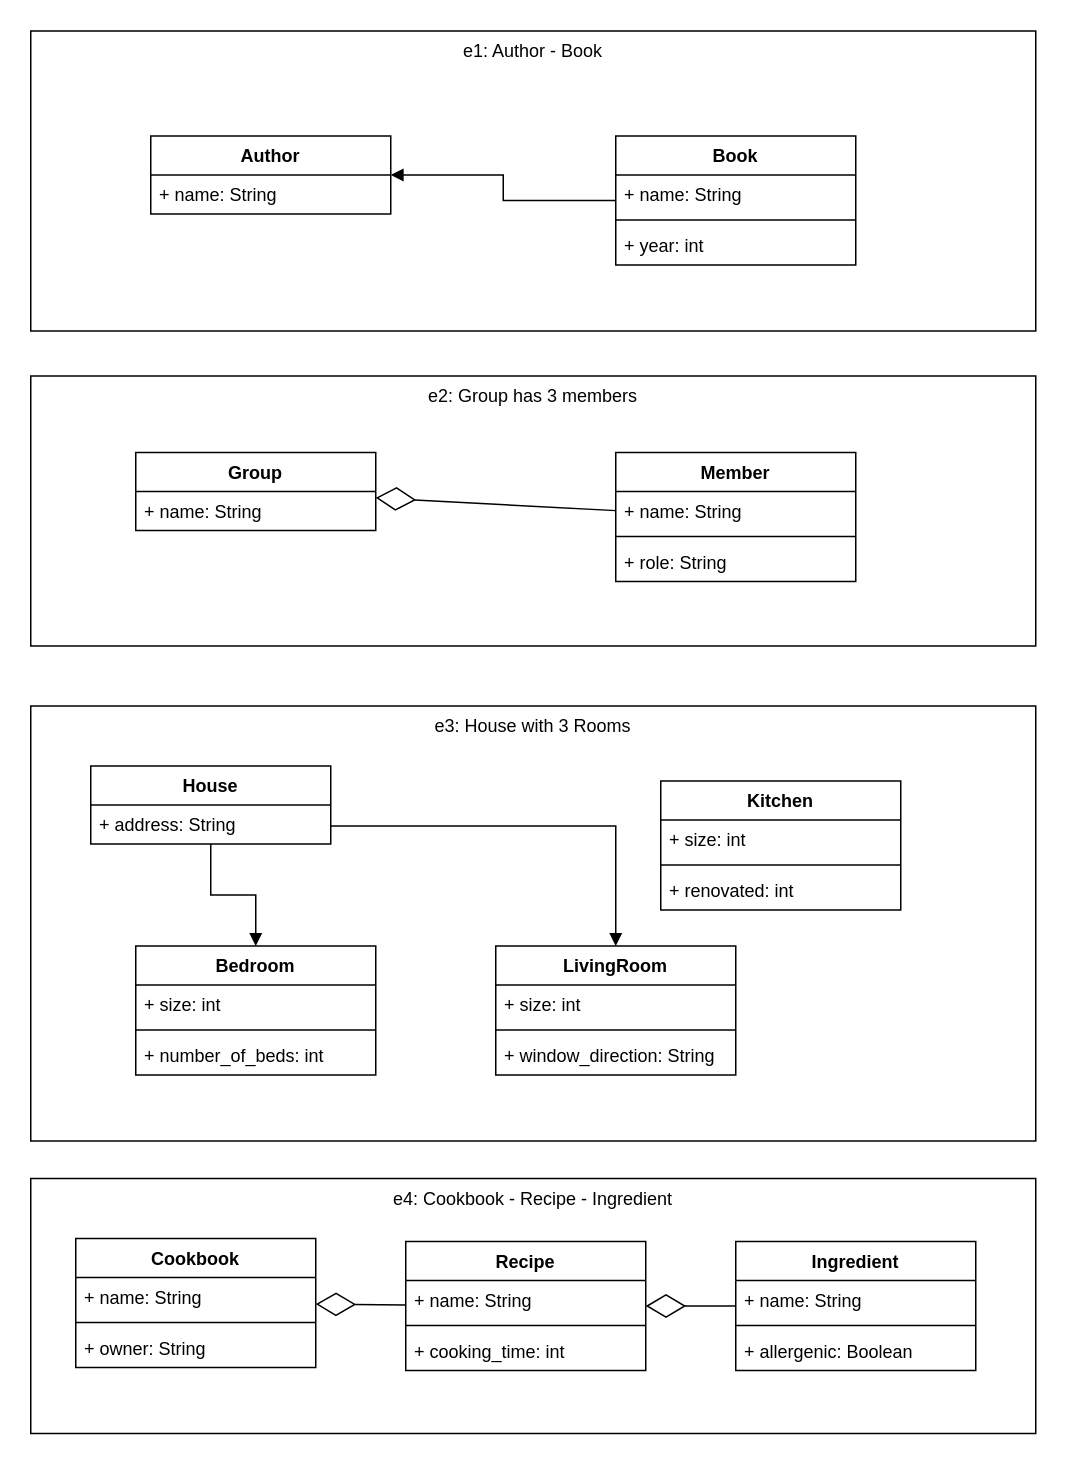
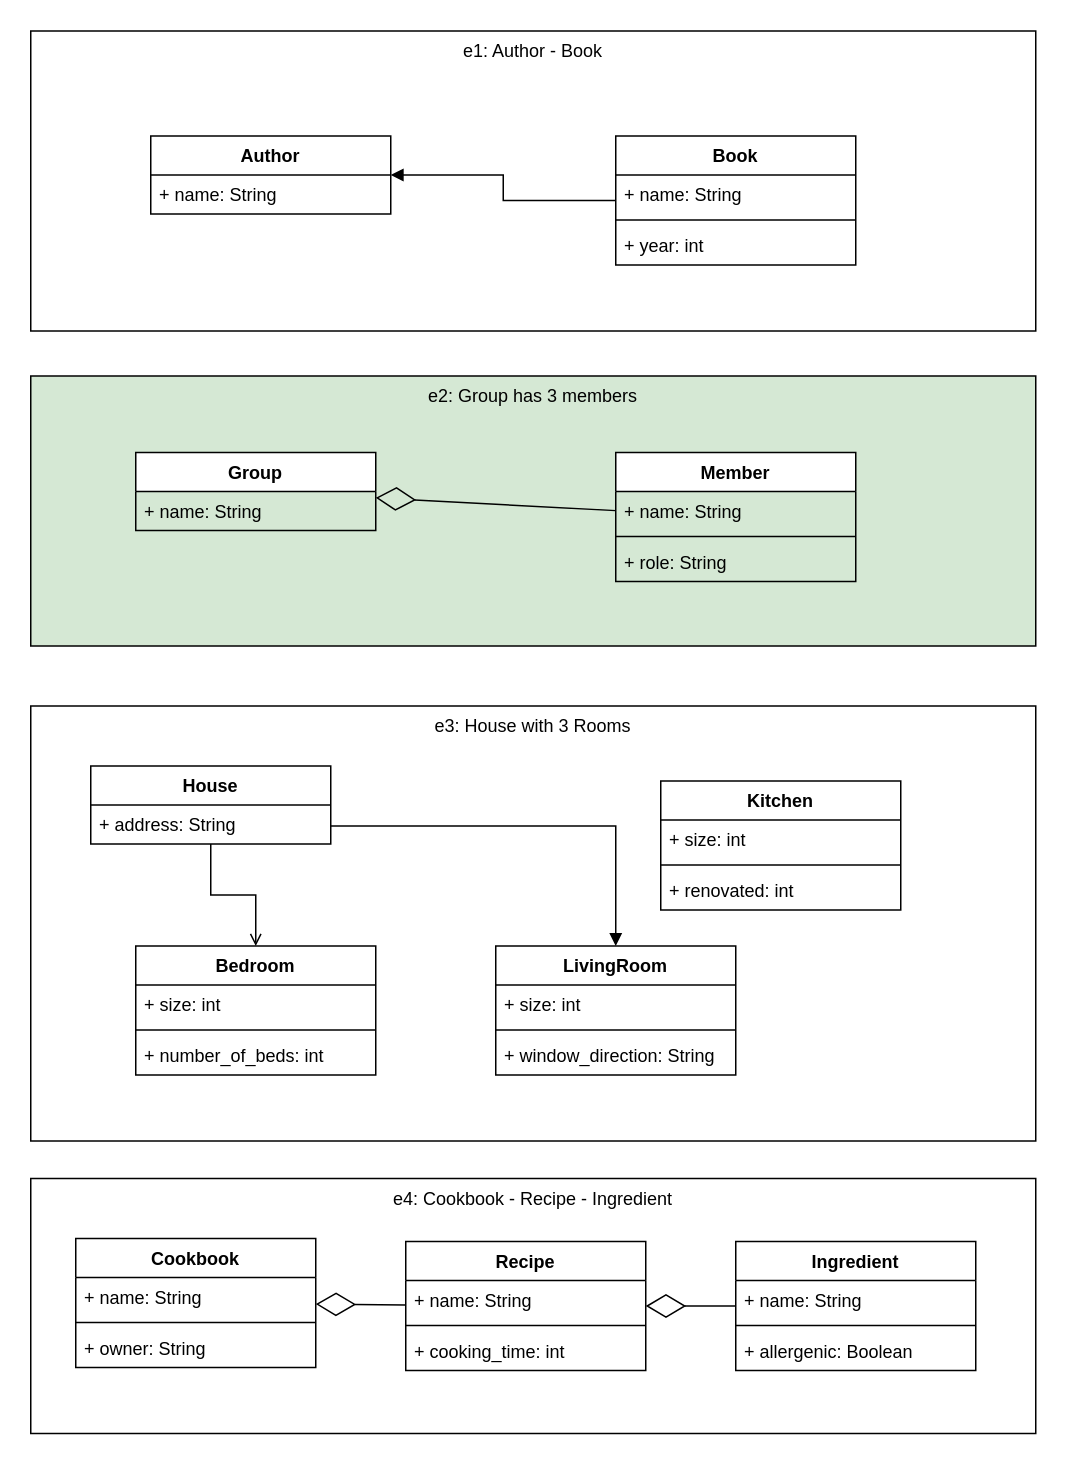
node "e2: Group has 3 members": fillcolor #ffffff -> #d5e8d4
edge "House" -> "Bedroom": arrowhead block -> open
